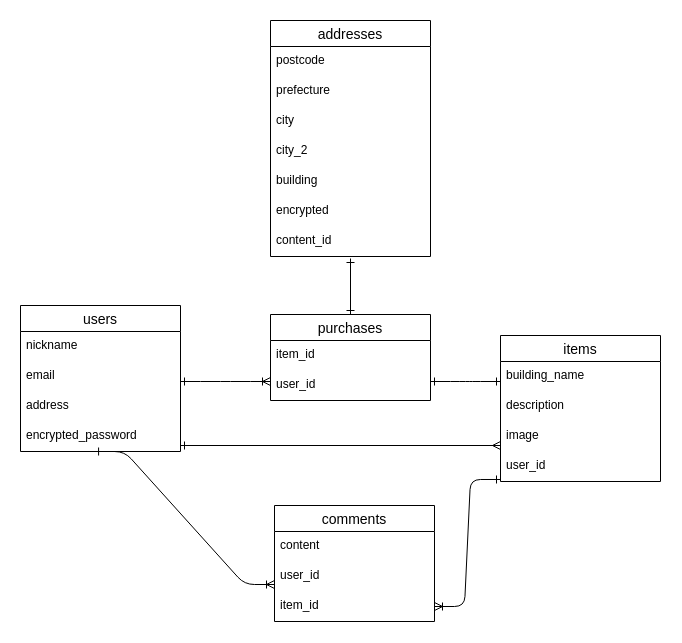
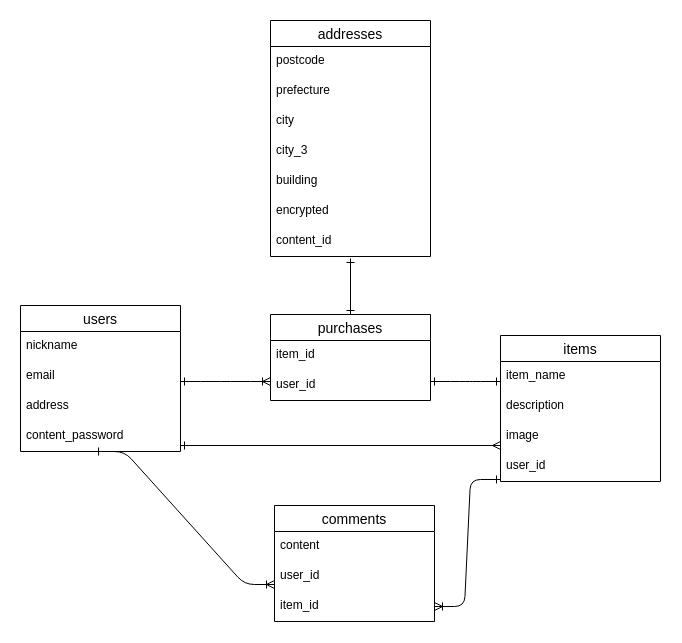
node "city_2": label "city_2" -> "city_3"
node "building_name": label "building_name" -> "item_name"
node "encrypted_password": label "encrypted_password" -> "content_password"
